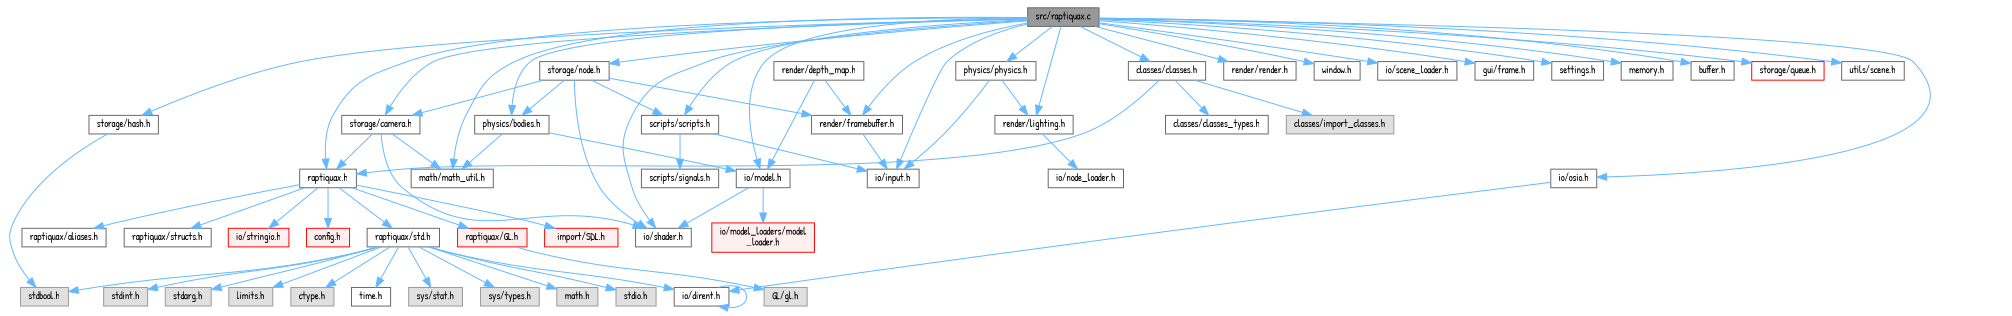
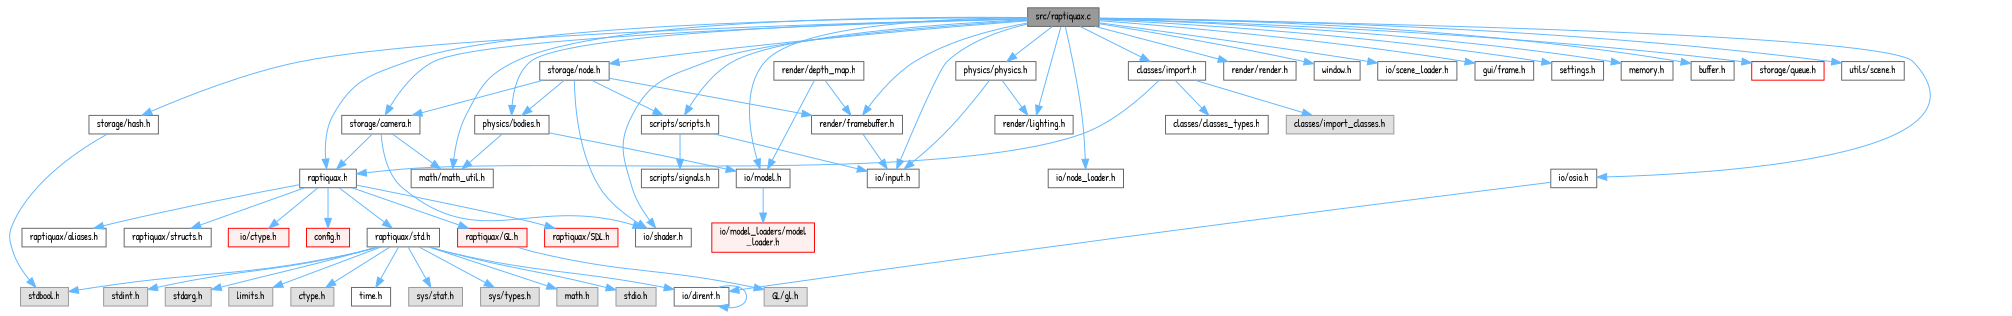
node "classes/classes.h": label "classes/classes.h" -> "classes/import.h"
edge "render/lighting.h" -> "io/node_loader.h": now "src/raptiquax.c" -> "io/node_loader.h"
edge "io/model.h" -> "io/shader.h": removed
node "io/stringio.h": label "io/stringio.h" -> "io/ctype.h"
node "import/SDL.h": label "import/SDL.h" -> "raptiquax/SDL.h"
